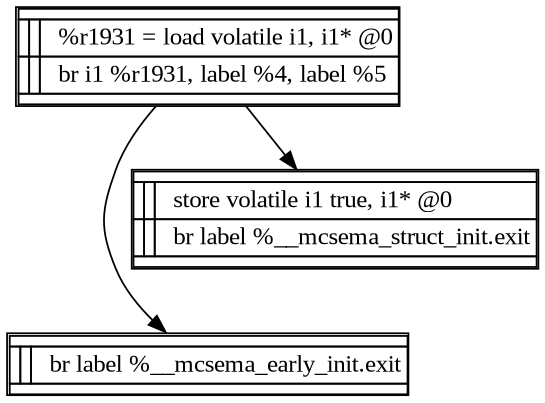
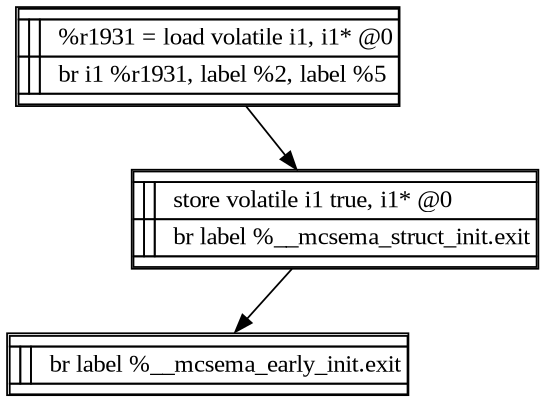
node "%r1931 = load volatile i1, i1* @0": text "br i1 %r1931, label %4, label %5" -> "br i1 %r1931, label %2, label %5"
edge "%r1931 = load volatile i1, i1* @0" -> "br label %__mcsema_early_init.exit": now "store volatile i1 true, i1* @0" -> "br label %__mcsema_early_init.exit"
